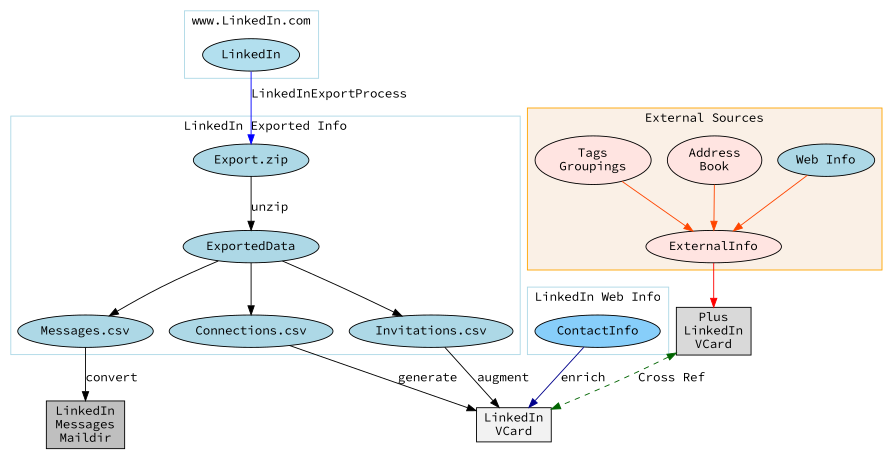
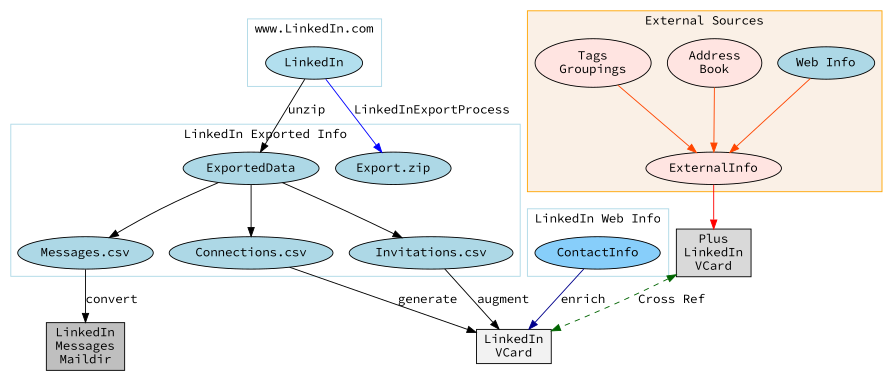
edge "Export.zip" -> "ExportedData": now "LinkedIn" -> "ExportedData"
